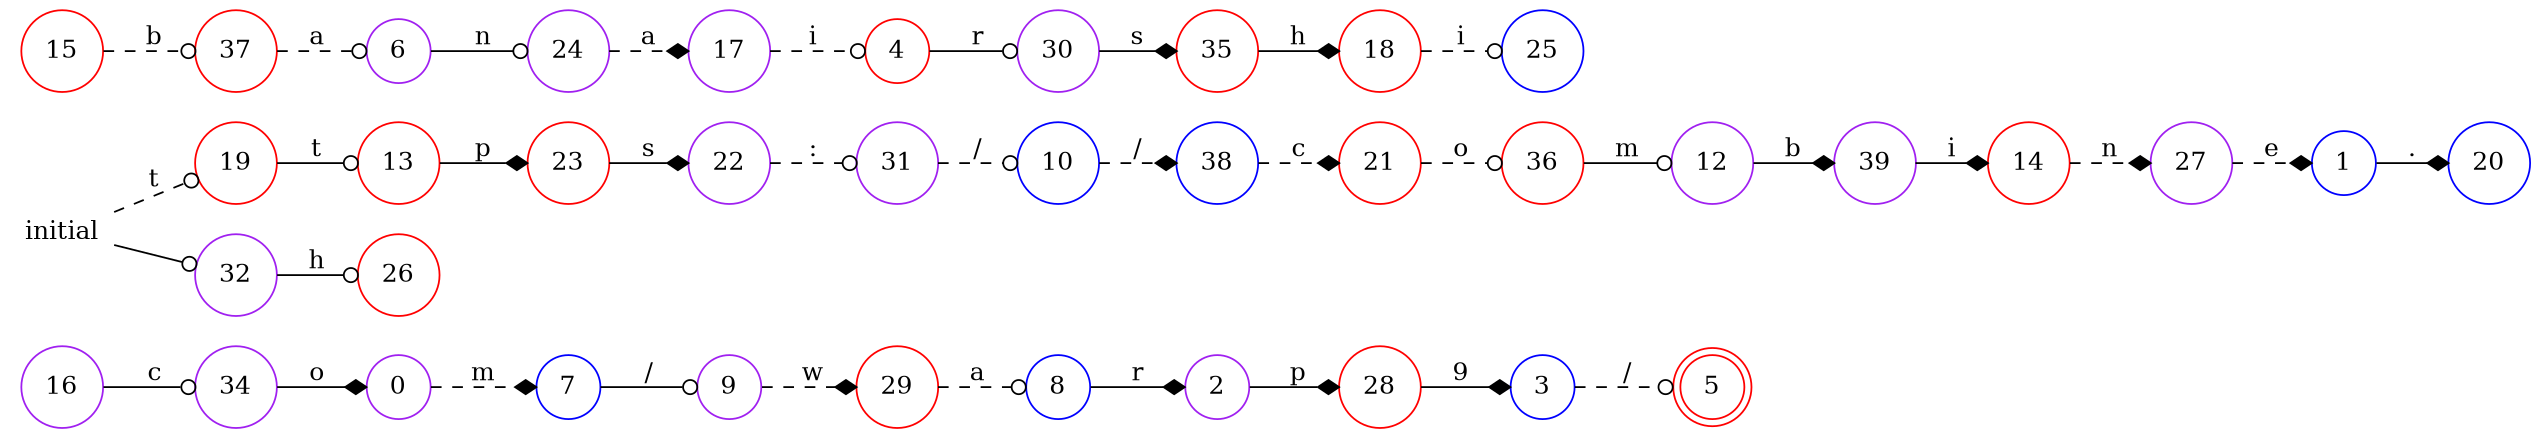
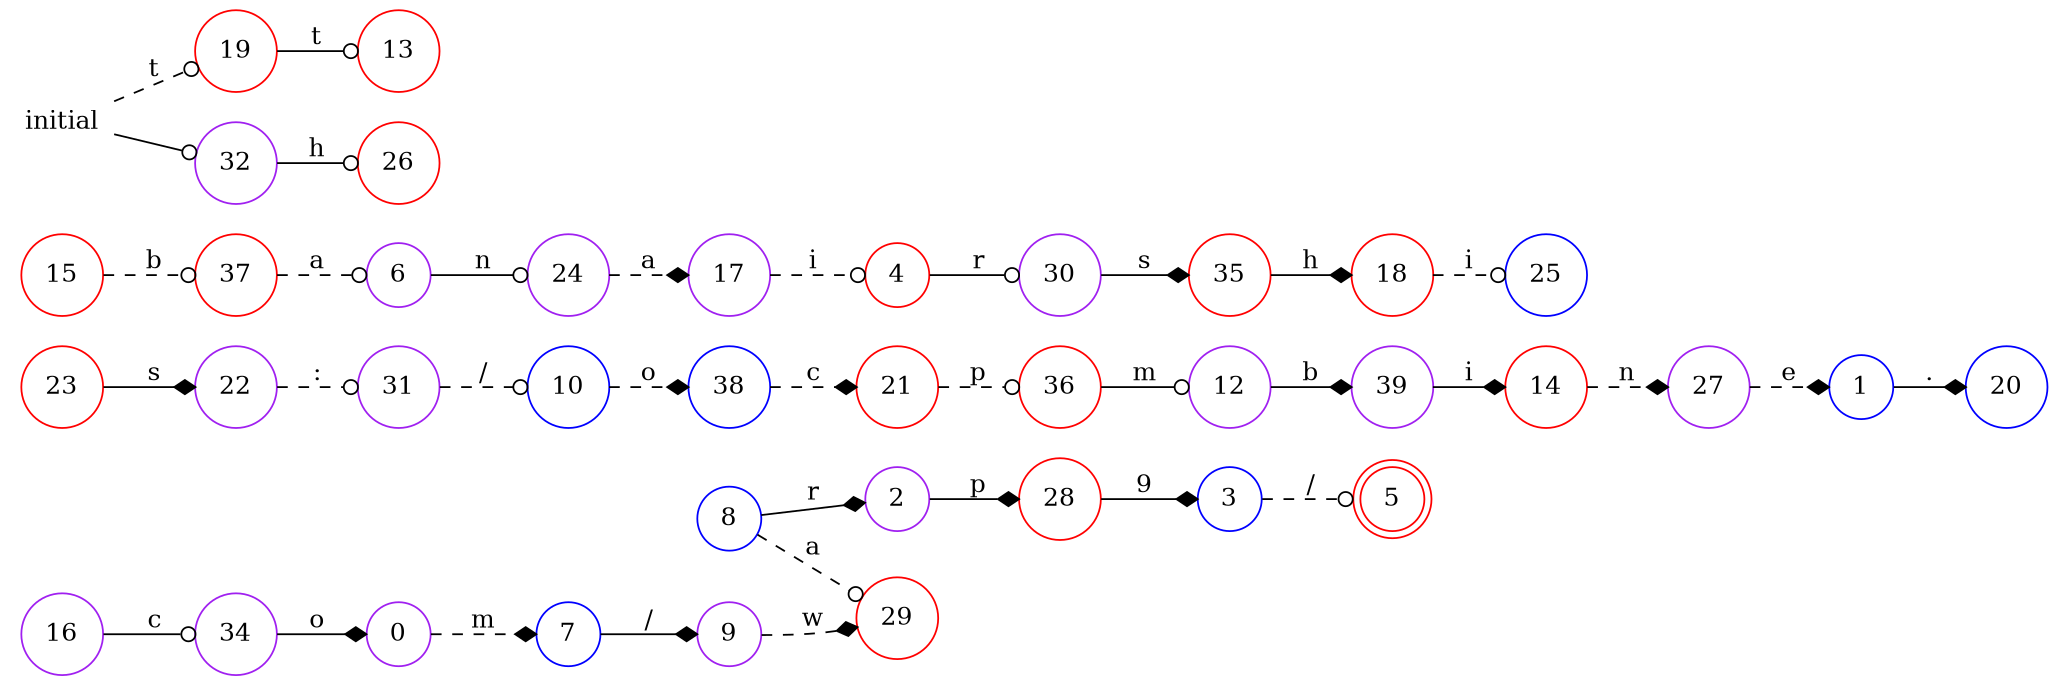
edge "10" -> "38": label "/" -> "o"
edge "21" -> "36": label "o" -> "p"
edge "13" -> "23": removed, label "p"
edge "7" -> "9": arrowhead odot -> diamond
edge "29" -> "8": reversed
